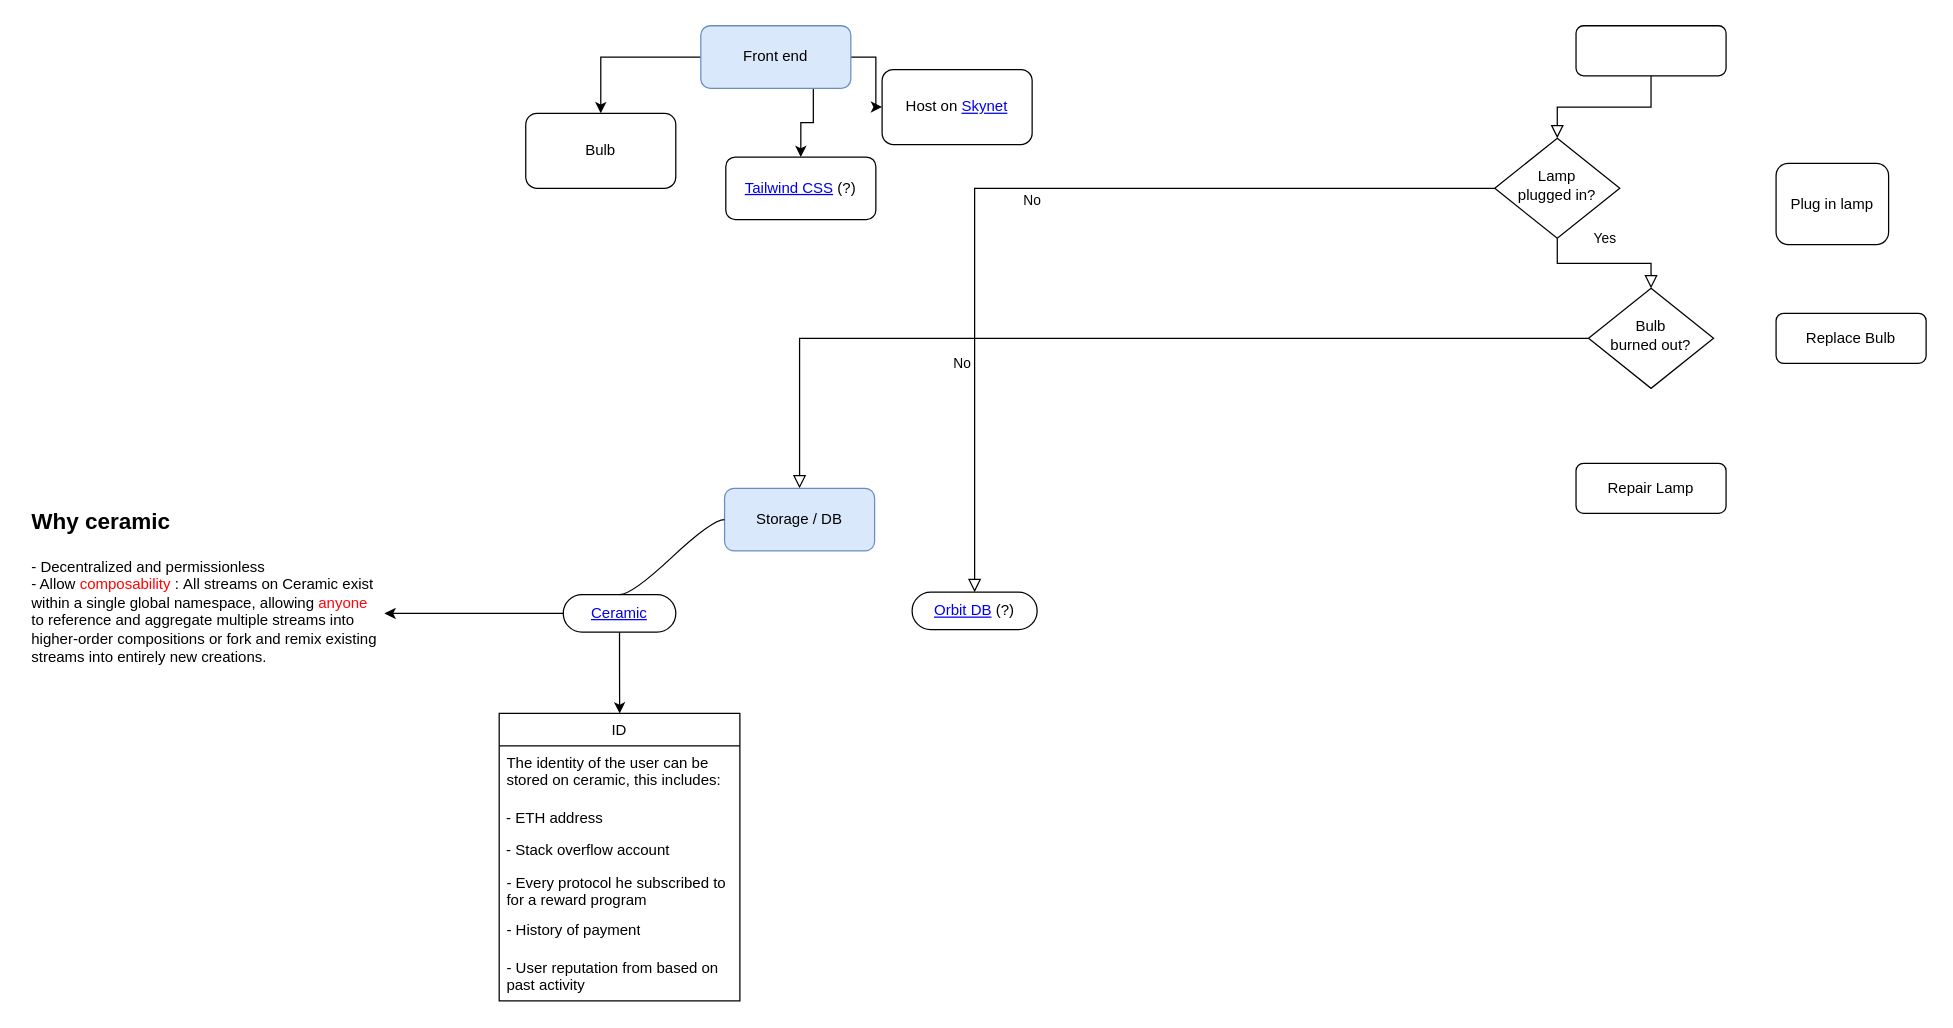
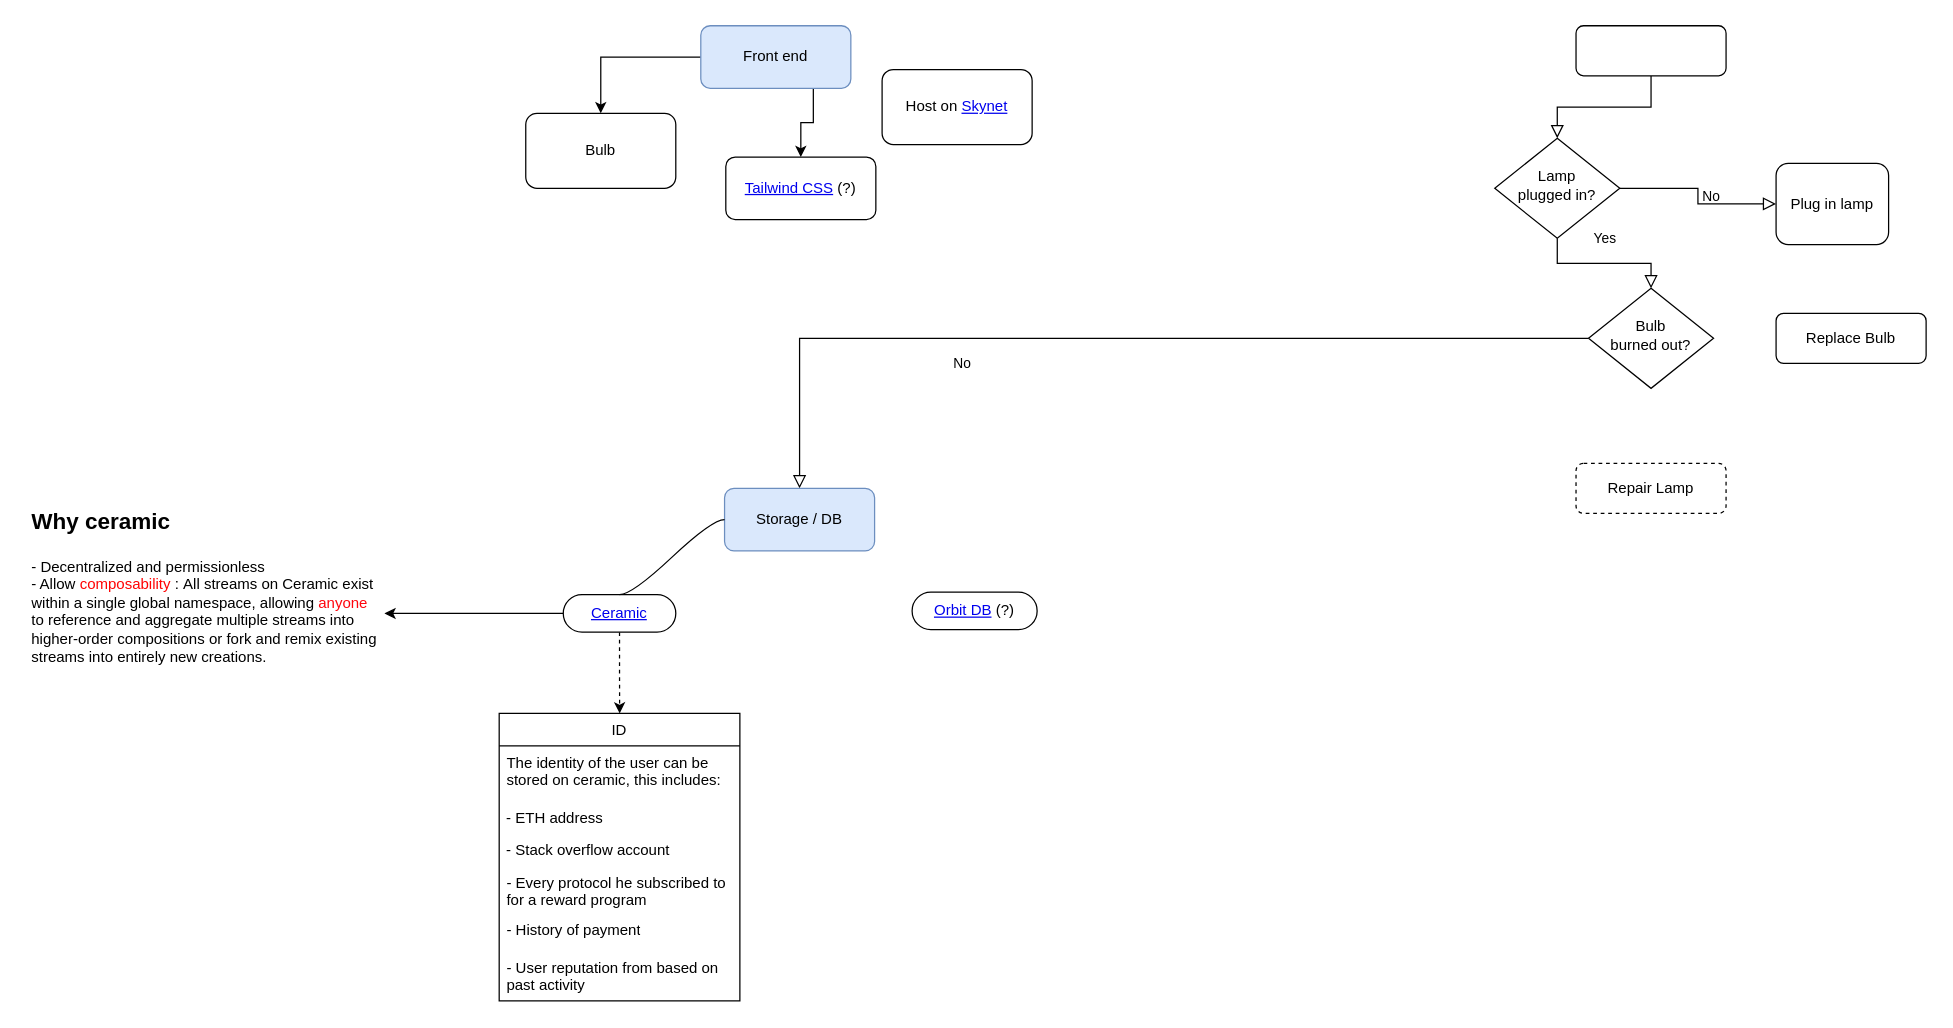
edge "Front end" -> "Host on Skynet": removed
edge "Lamp plugged in?" -> "Orbit DB (?)": now "Lamp plugged in?" -> "Plug in lamp"
node "Repair Lamp": style solid -> dashed
edge "Ceramic" -> "ID": style solid -> dashed
